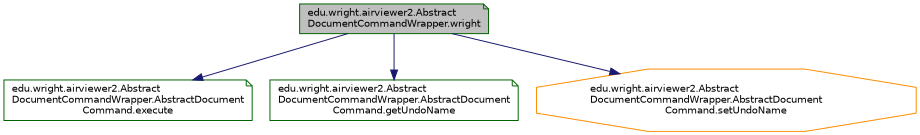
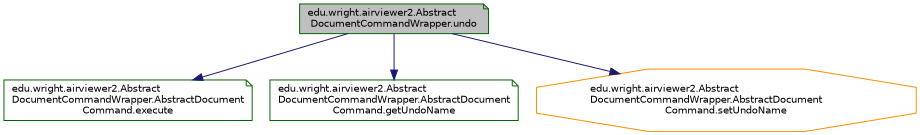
node "edu.wright.airviewer2.Abstract DocumentCommandWrapper.wright": label "edu.wright.airviewer2.Abstract DocumentCommandWrapper.wright" -> "edu.wright.airviewer2.Abstract DocumentCommandWrapper.undo"
